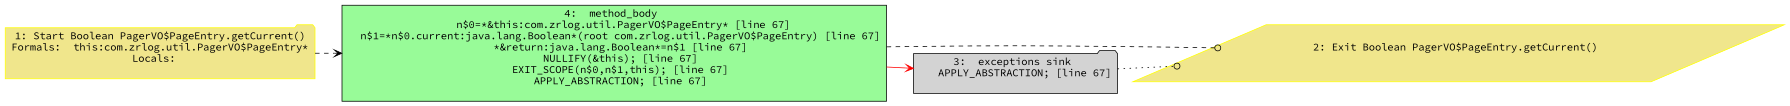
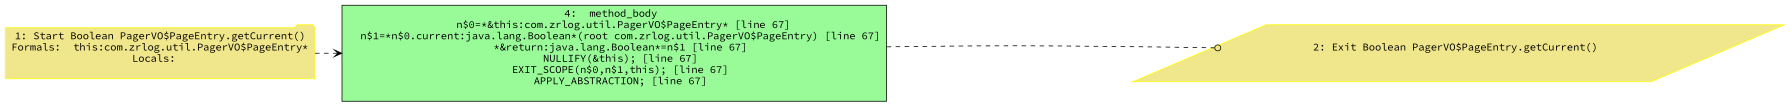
node "3:  exceptions sink APPLY_ABSTRACTION; [line 67]": removed
